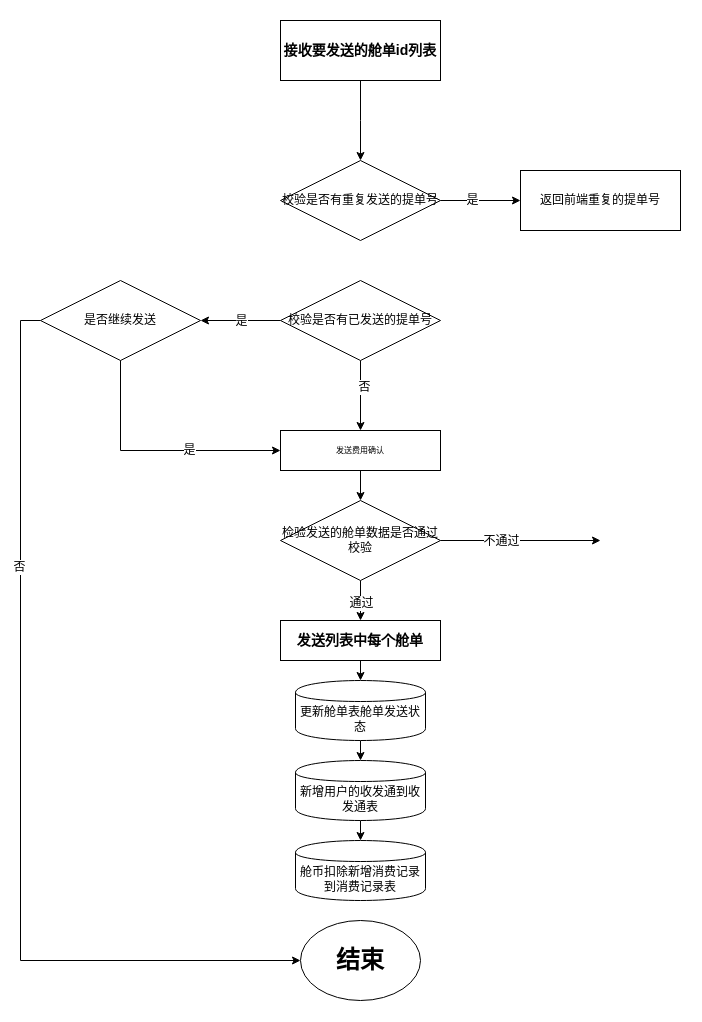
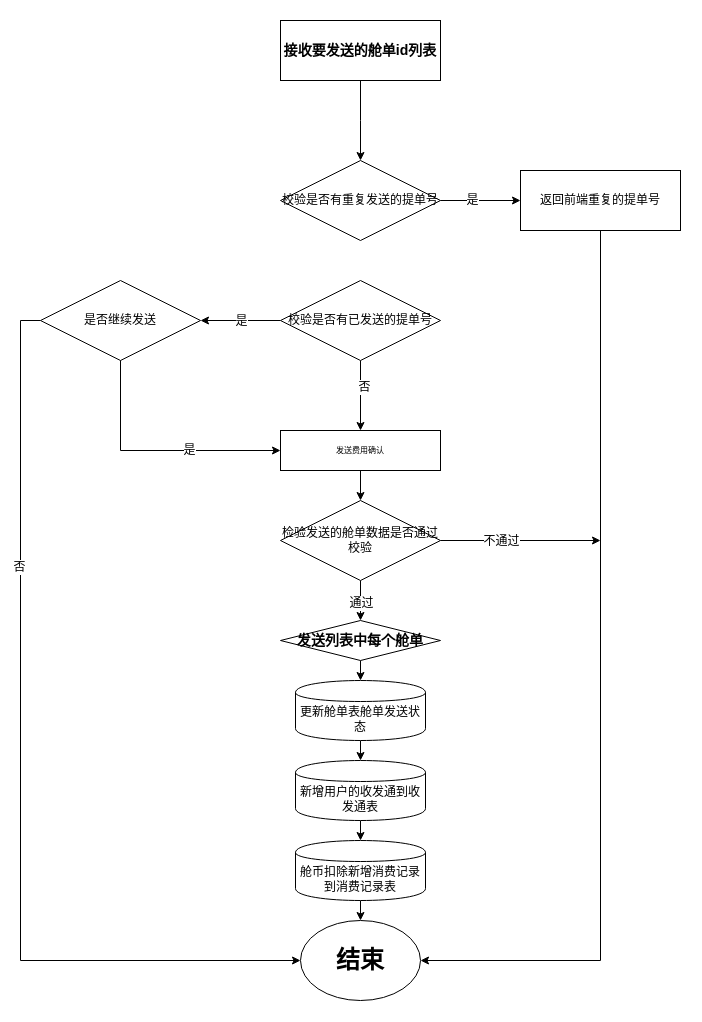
node "发送列表中每个舱单": shape rectangle -> diamond
edge "返回前端重复的提单号" -> "结束": added
edge "舱币扣除新增消费记录到消费记录表" -> "结束": added
